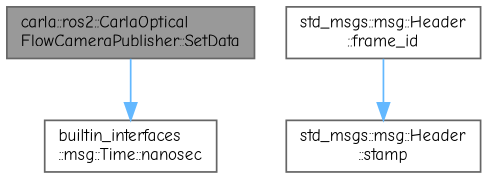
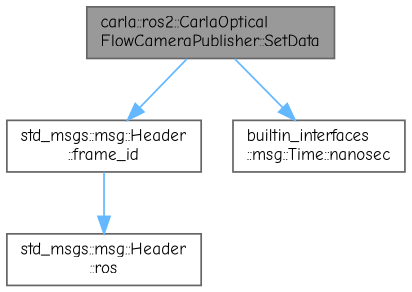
edge "carla::ros2::CarlaOptical FlowCameraPublisher::SetData" -> "std_msgs::msg::Header ::frame_id": added
node "std_msgs::msg::Header ::stamp": label "std_msgs::msg::Header ::stamp" -> "std_msgs::msg::Header ::ros"
